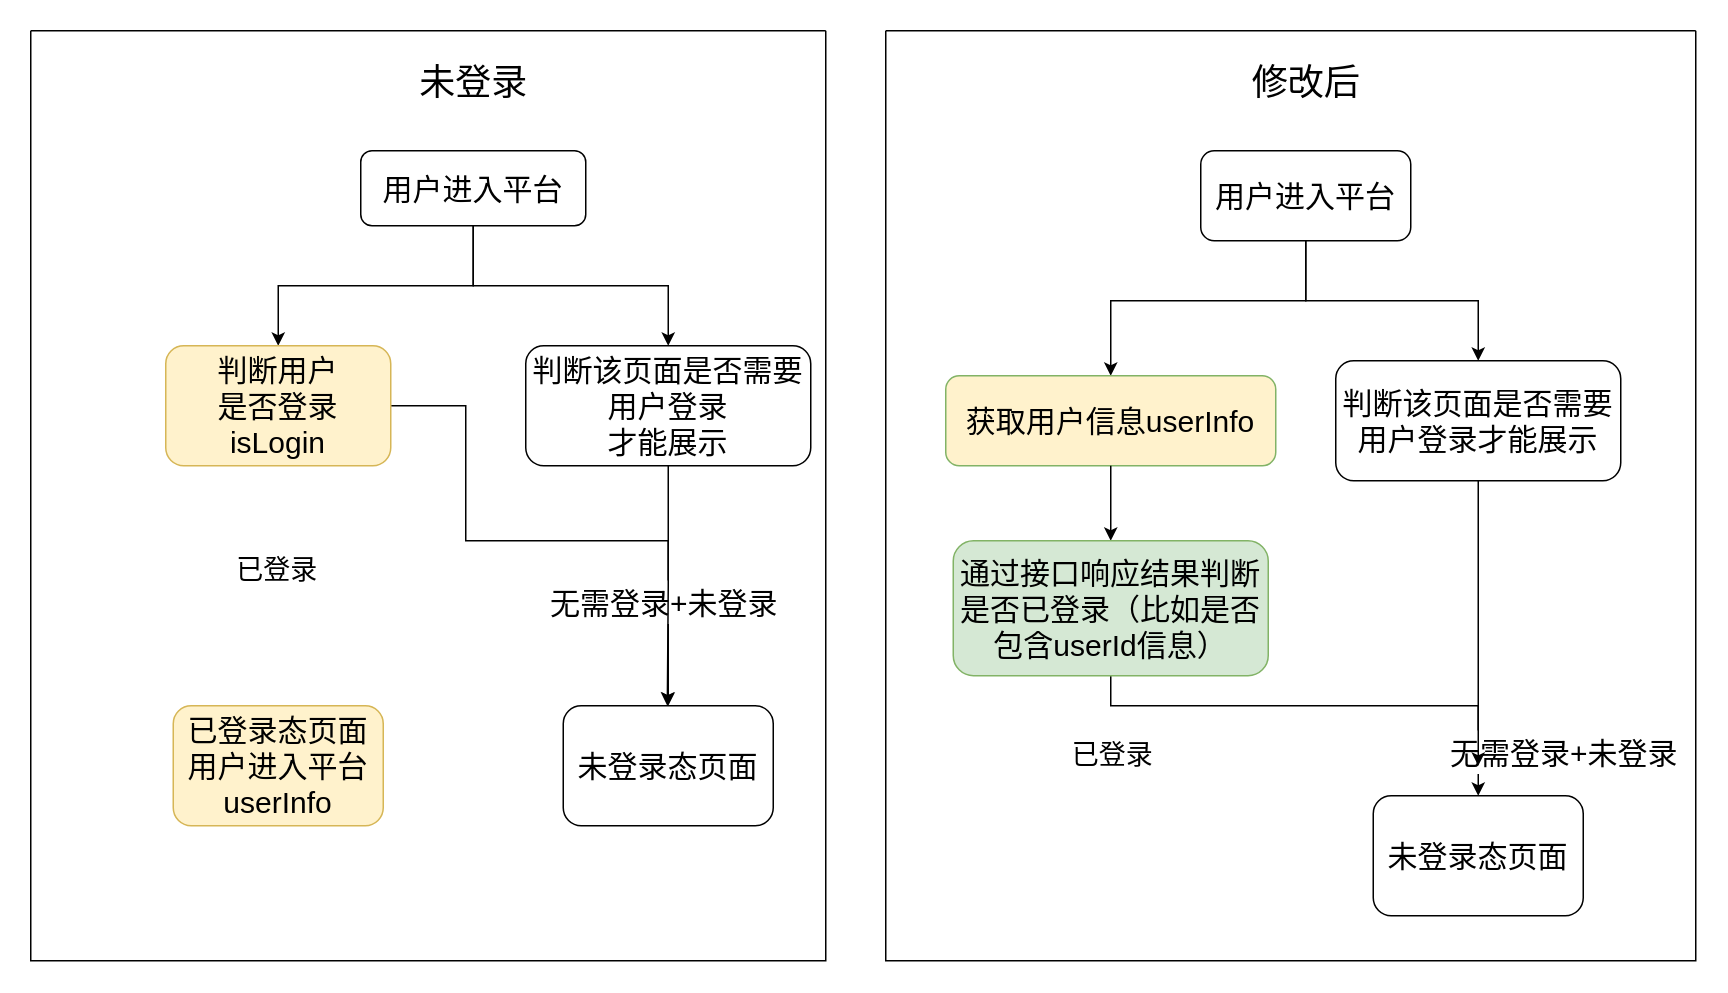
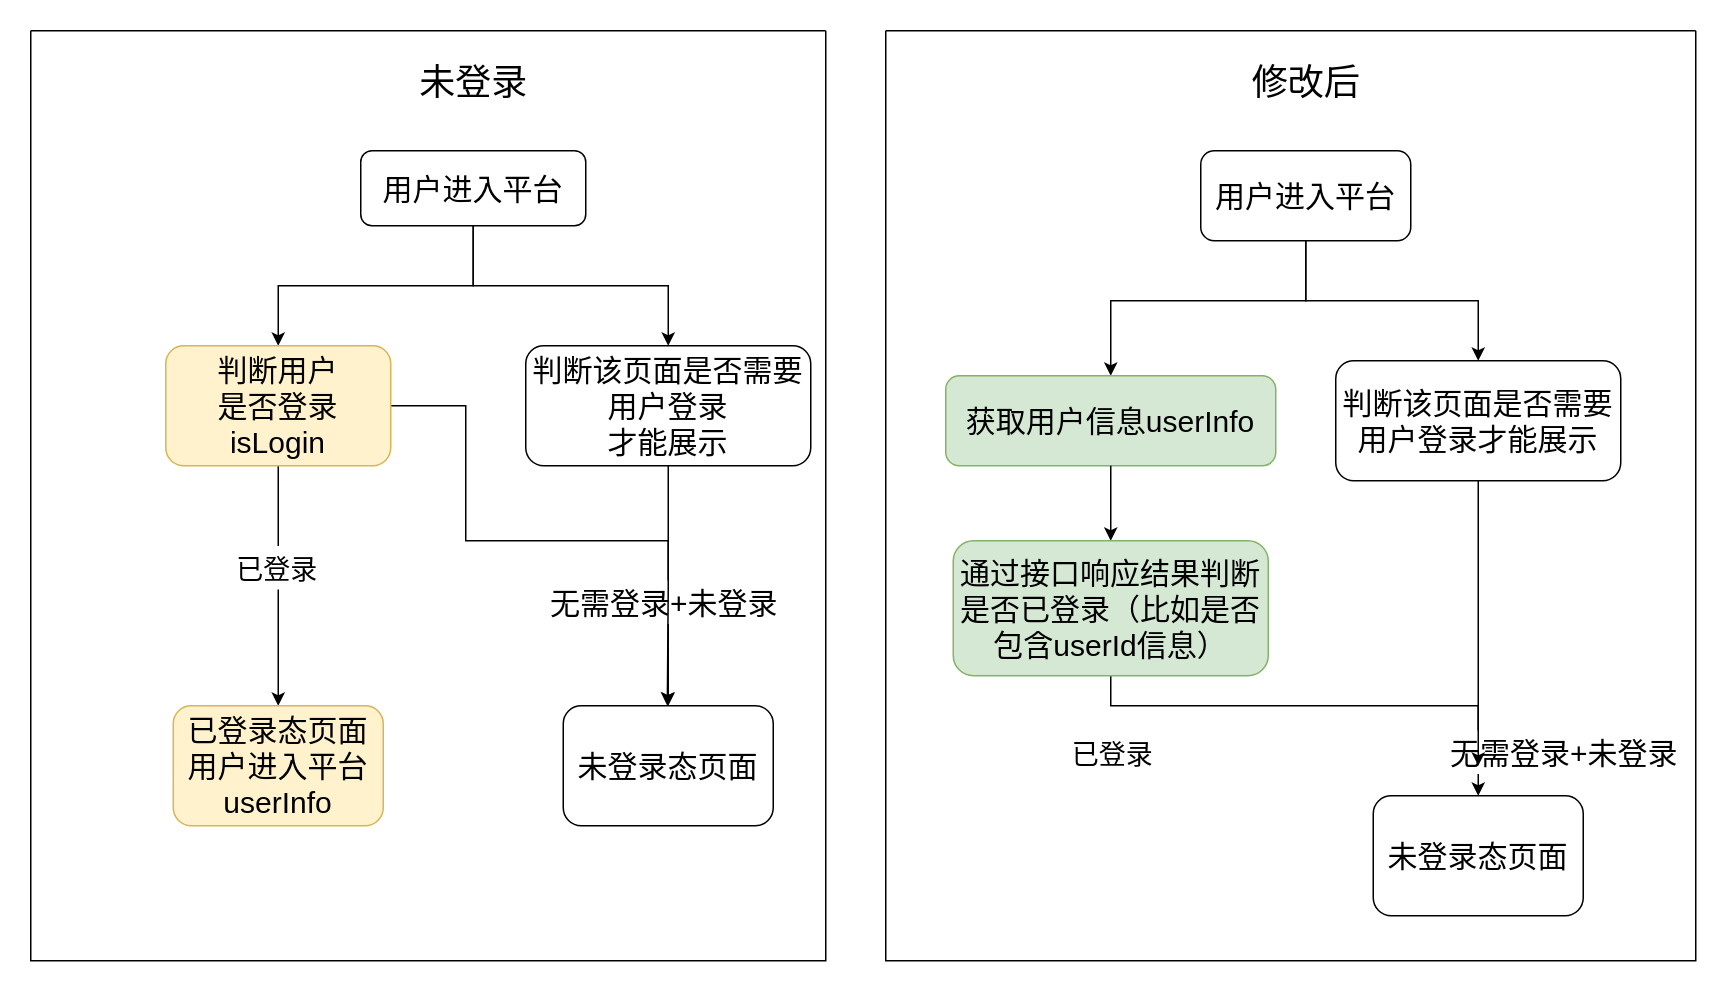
node "获取用户信息userInfo": fillcolor #fff2cc -> #d5e8d4
edge "判断用户 是否登录 isLogin" -> "已登录态页面 用户进入平台 userInfo": added
